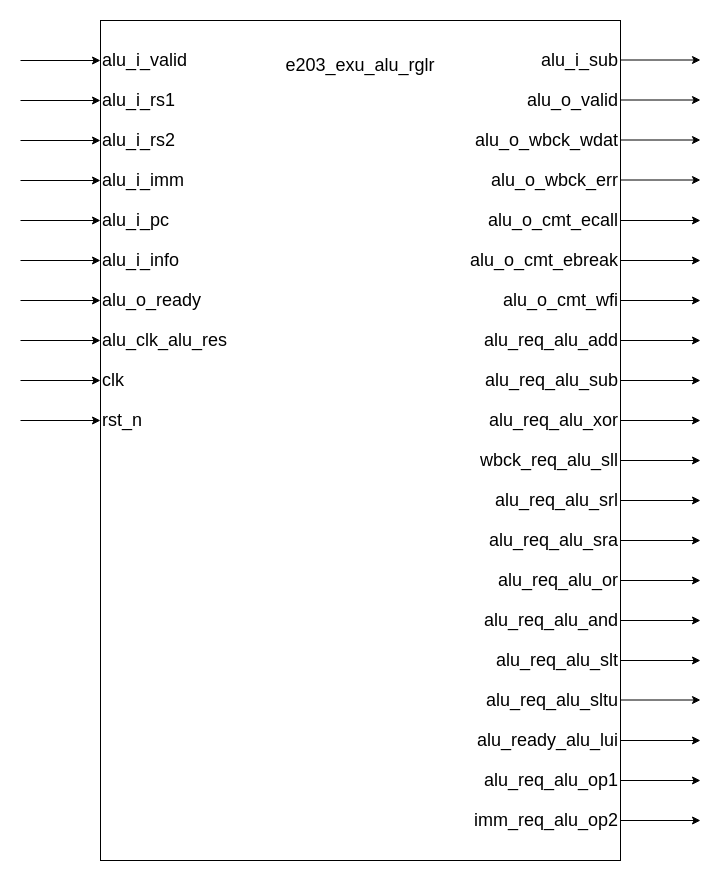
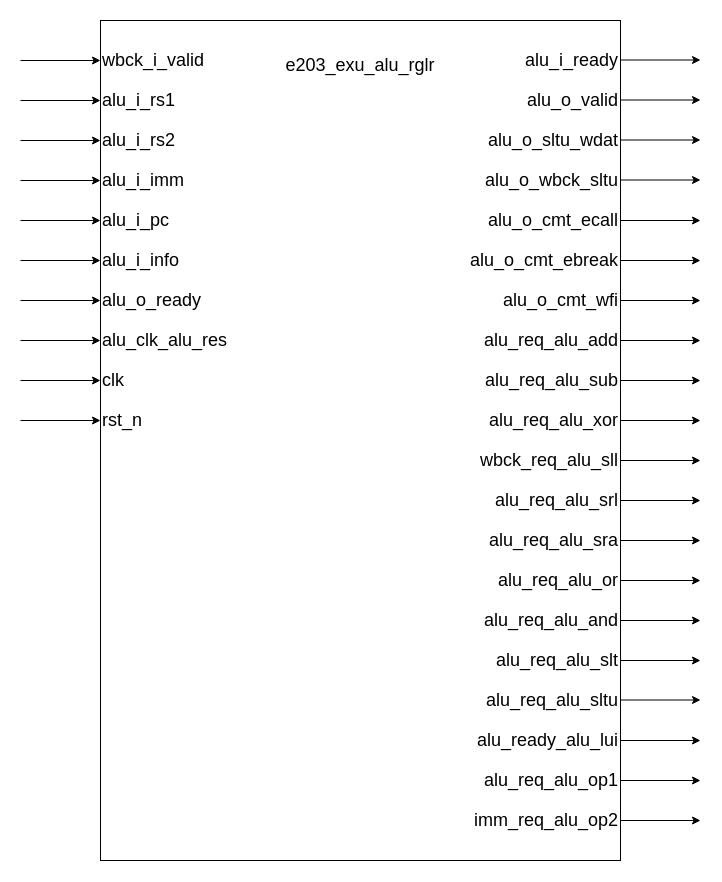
node "alu_i_valid": label "alu_i_valid" -> "wbck_i_valid"
node "alu_i_sub": label "alu_i_sub" -> "alu_i_ready"
node "alu_o_wbck_wdat": label "alu_o_wbck_wdat" -> "alu_o_sltu_wdat"
node "alu_o_wbck_err": label "alu_o_wbck_err" -> "alu_o_wbck_sltu"
